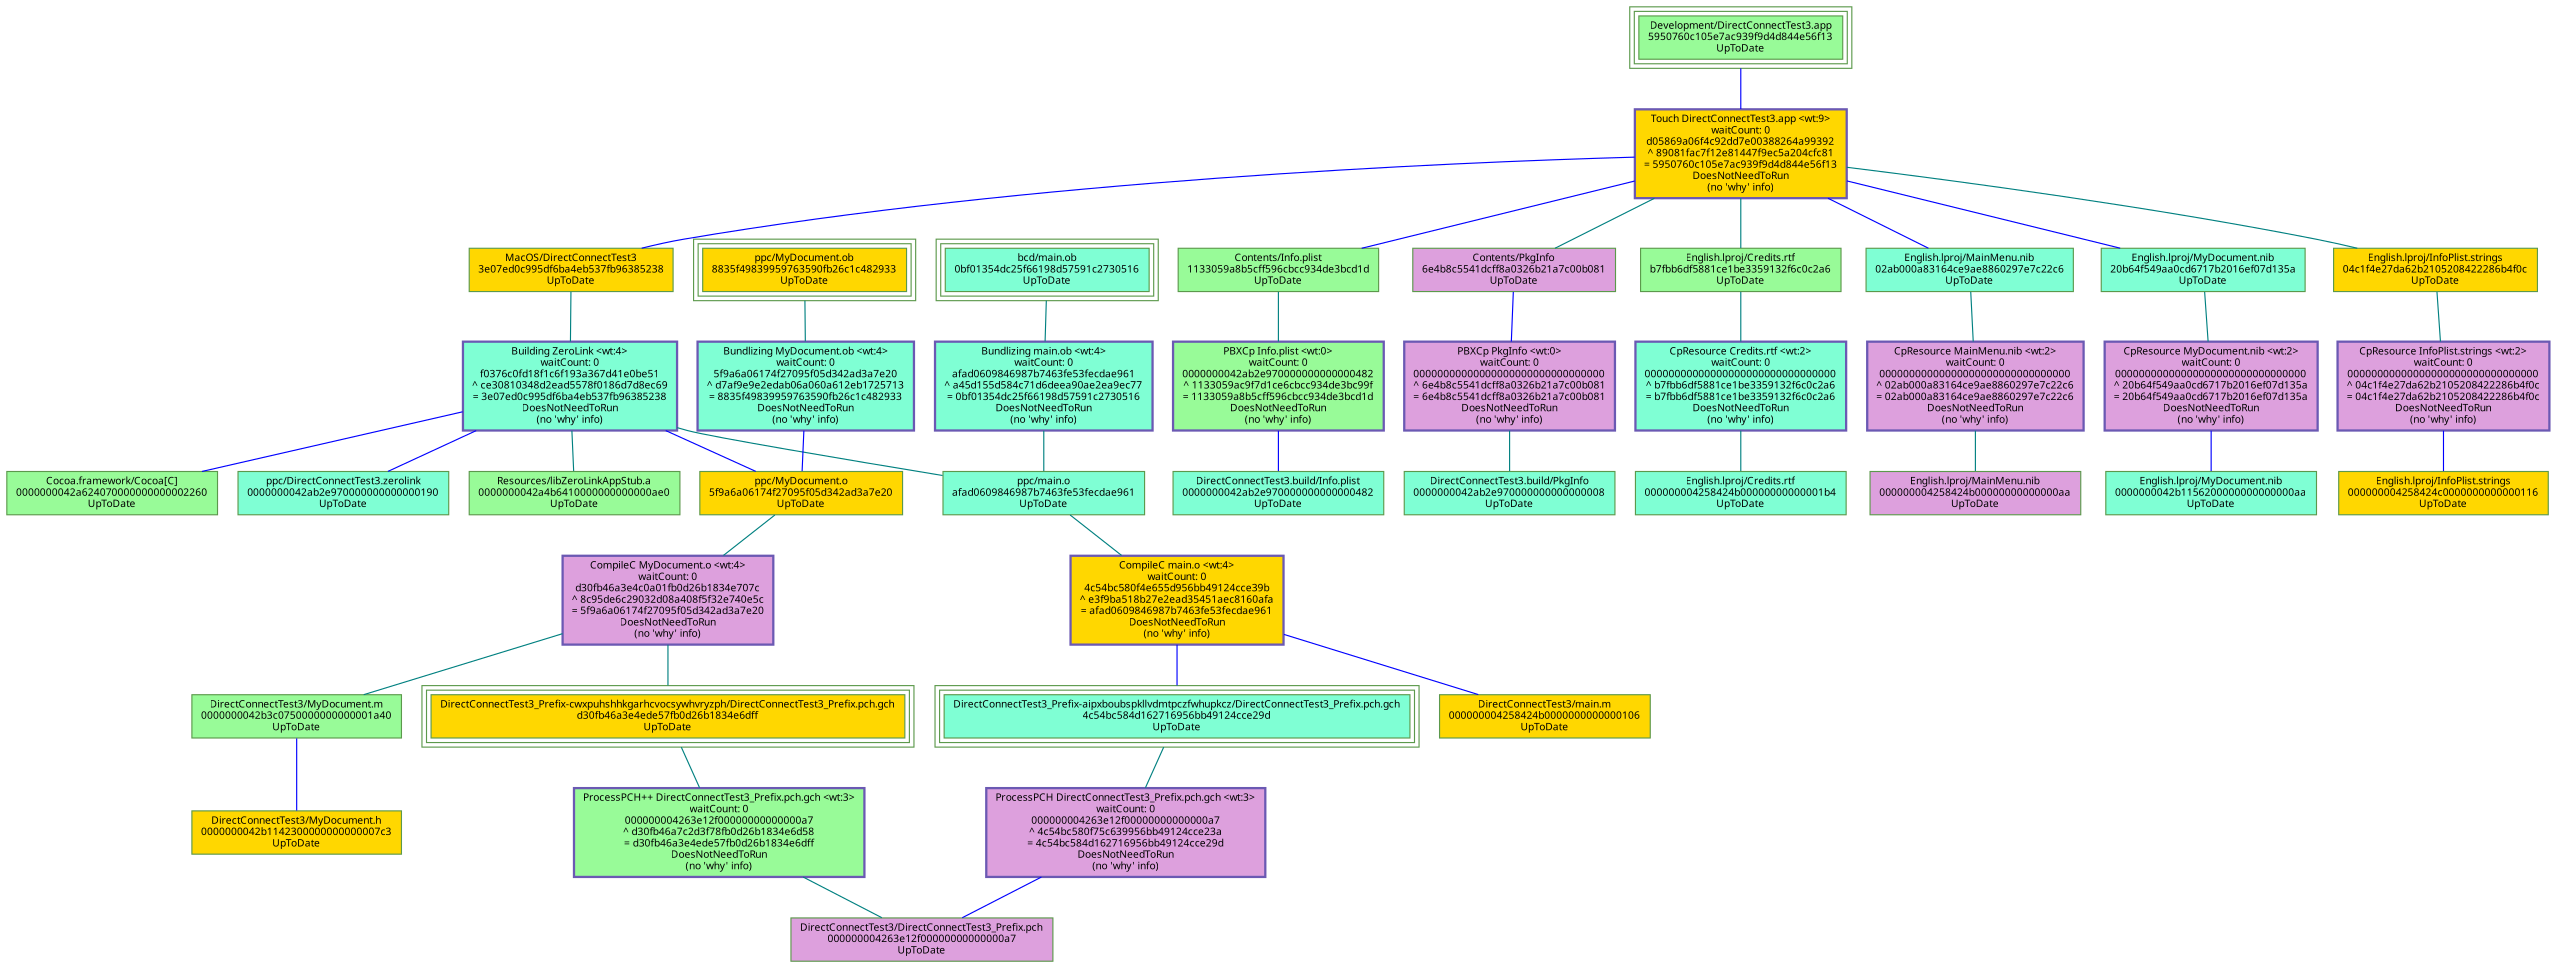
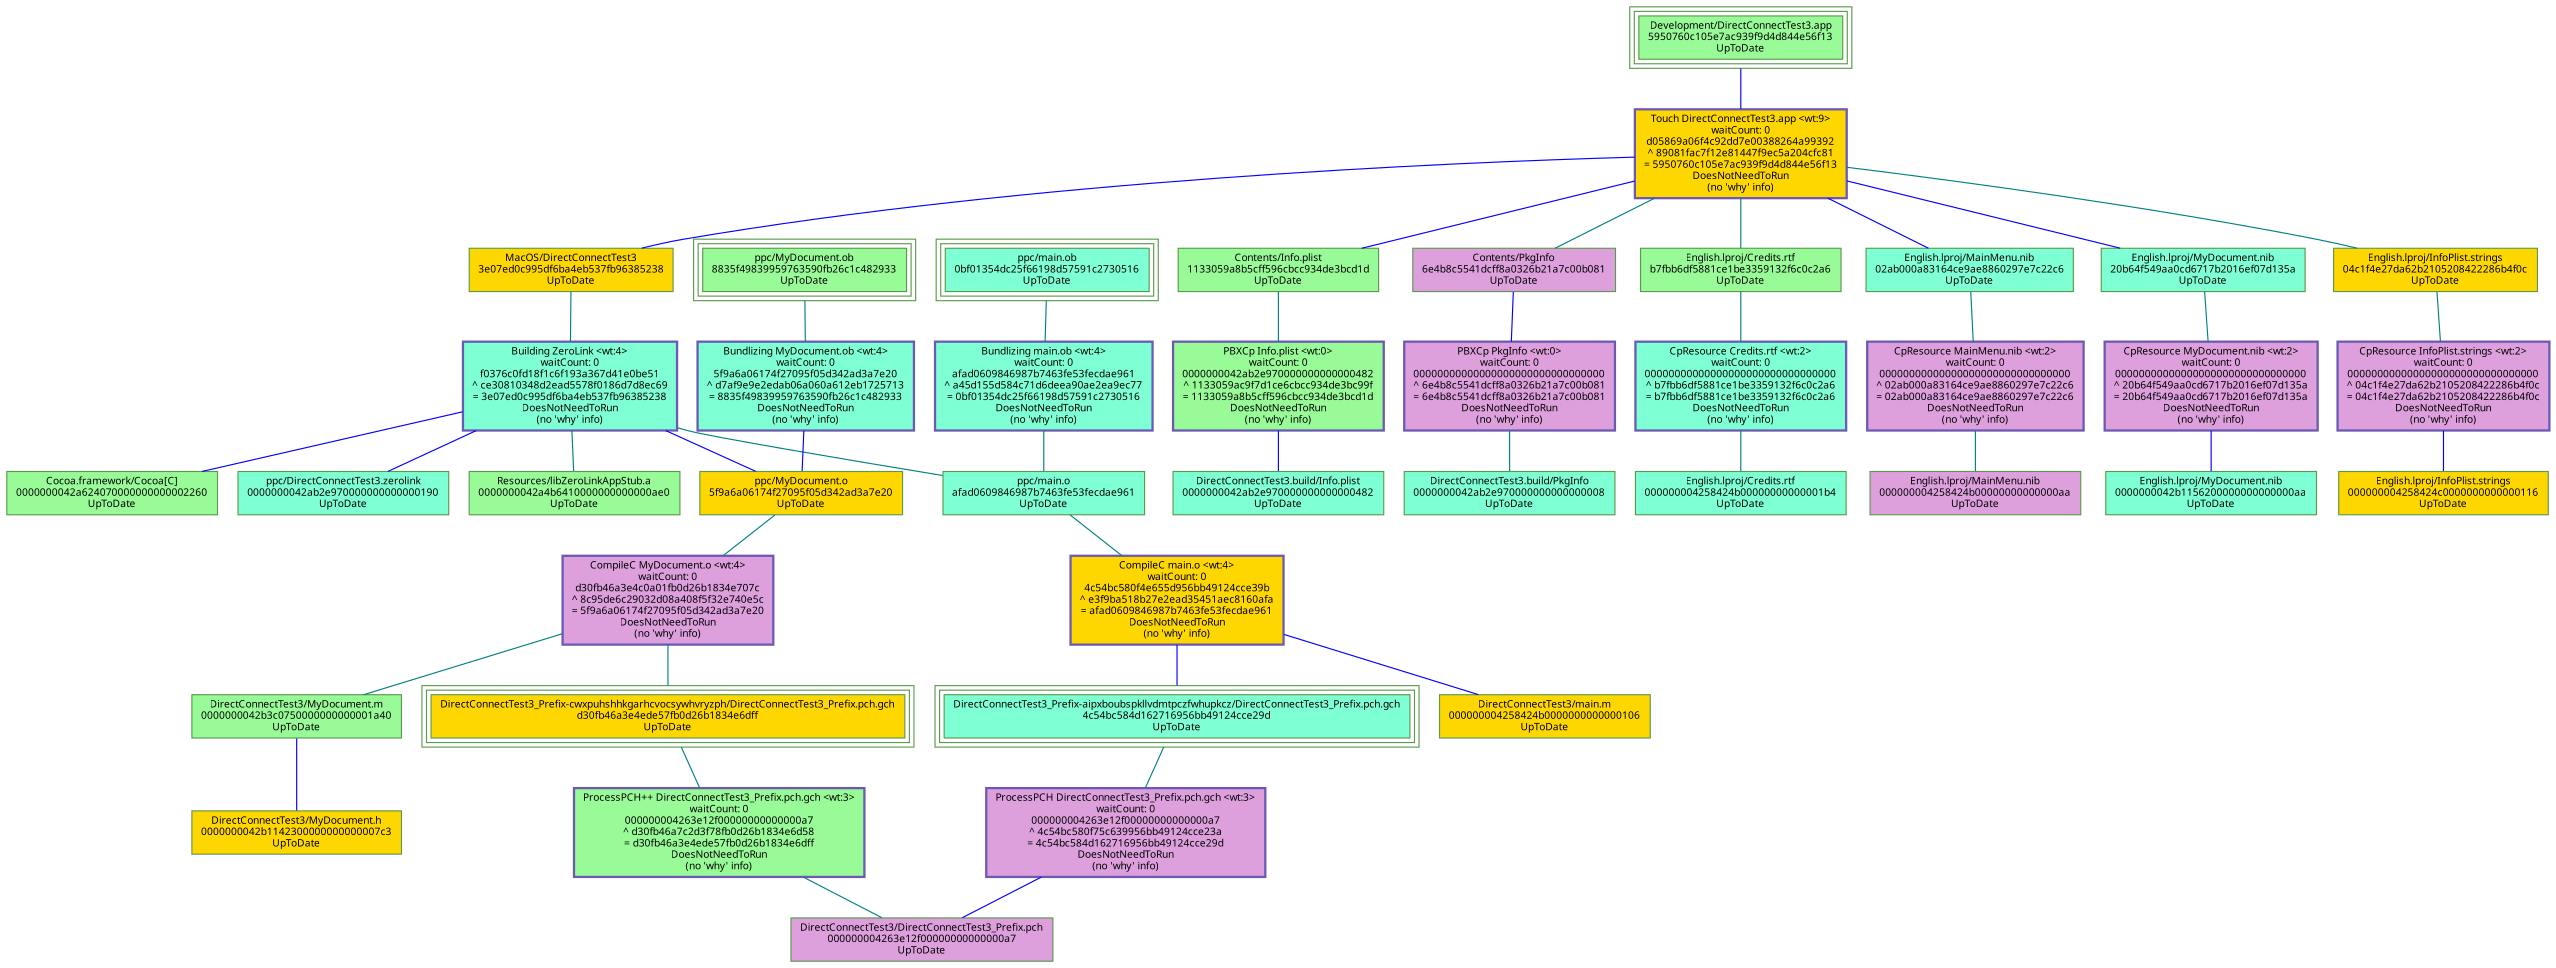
node "ppc/MyDocument.ob 8835f49839959763590fb26c1c482933 UpToDate": fillcolor gold -> palegreen
node "bcd/main.ob 0bf01354dc25f66198d57591c2730516 UpToDate": label "bcd/main.ob 0bf01354dc25f66198d57591c2730516 UpToDate" -> "ppc/main.ob 0bf01354dc25f66198d57591c2730516 UpToDate"
